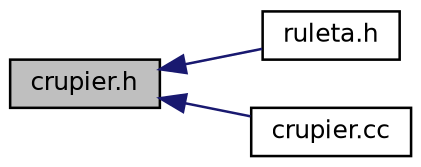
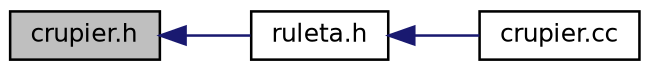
edge "crupier.cc" -> "crupier.h": now "crupier.cc" -> "ruleta.h"
